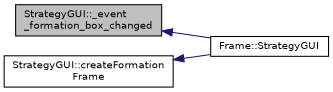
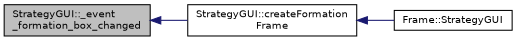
edge "Frame::StrategyGUI" -> "StrategyGUI::_event _formation_box_changed": now "StrategyGUI::createFormation Frame" -> "StrategyGUI::_event _formation_box_changed"
